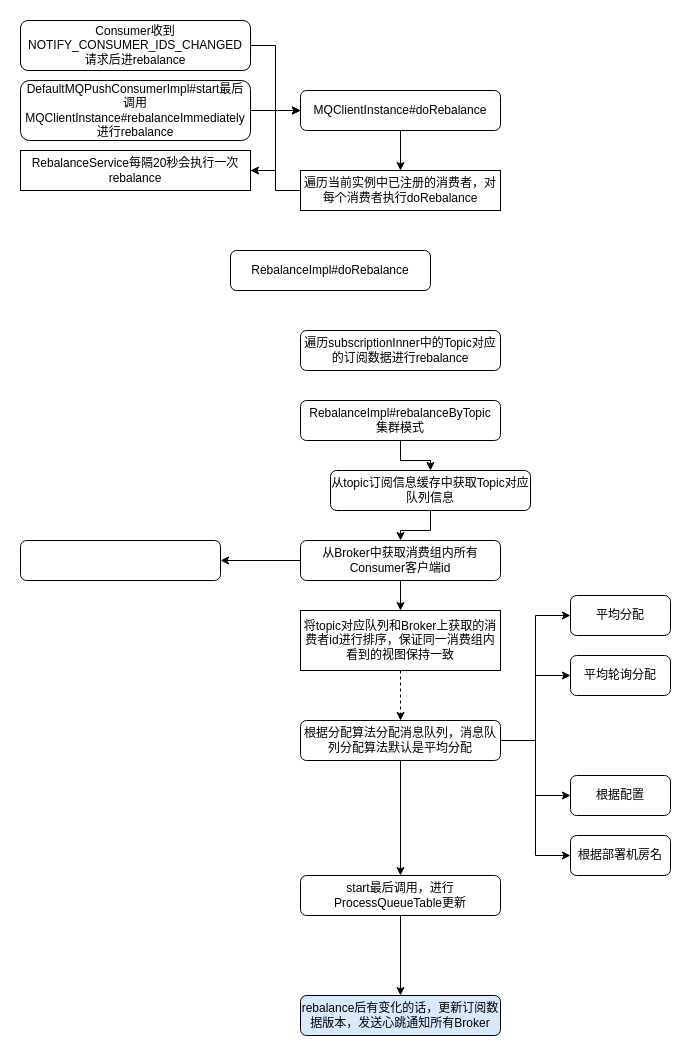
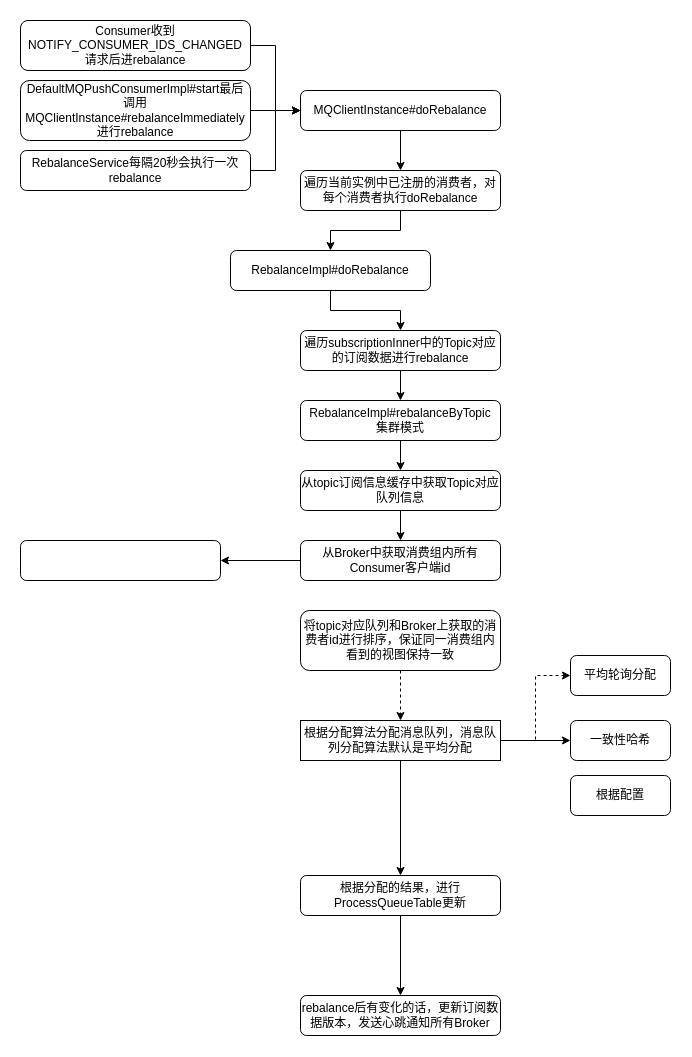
node "RebalanceService每隔20秒会执行一次rebalance": shape rectangle -> rounded rectangle
edge "遍历当前实例中已注册的消费者，对每个消费者执行doRebalance" -> "RebalanceService每隔20秒会执行一次rebalance": now "遍历当前实例中已注册的消费者，对每个消费者执行doRebalance" -> "RebalanceImpl#doRebalance"
node "遍历当前实例中已注册的消费者，对每个消费者执行doRebalance": shape rectangle -> rounded rectangle
edge "RebalanceImpl#doRebalance" -> "遍历subscriptionInner中的Topic对应的订阅数据进行rebalance": added
edge "遍历subscriptionInner中的Topic对应的订阅数据进行rebalance" -> "RebalanceImpl#rebalanceByTopic 集群模式": added
node "从topic订阅信息缓存中获取Topic对应队列信息": moved (431, 491) -> (401, 491)
edge "从Broker中获取消费组内所有Consumer客户端id" -> "将topic对应队列和Broker上获取的消费者id进行排序，保证同一消费组内看到的视图保持一致": removed
node "平均分配": removed
edge "根据分配算法分配消息队列，消息队列分配算法默认是平均分配" -> "平均分配": removed
node "将topic对应队列和Broker上获取的消费者id进行排序，保证同一消费组内看到的视图保持一致": shape rectangle -> rounded rectangle
edge "根据分配算法分配消息队列，消息队列分配算法默认是平均分配" -> "平均轮询分配": style solid -> dashed
node "根据分配算法分配消息队列，消息队列分配算法默认是平均分配": shape rounded rectangle -> rectangle
edge "根据分配算法分配消息队列，消息队列分配算法默认是平均分配" -> "一致性哈希": added
node "一致性哈希": added
edge "根据分配算法分配消息队列，消息队列分配算法默认是平均分配" -> "根据配置": removed
edge "根据分配算法分配消息队列，消息队列分配算法默认是平均分配" -> "根据部署机房名": removed
node "根据部署机房名": removed
node "start最后调用，进行ProcessQueueTable更新": label "start最后调用，进行ProcessQueueTable更新" -> "根据分配的结果，进行ProcessQueueTable更新"
node "rebalance后有变化的话，更新订阅数据版本，发送心跳通知所有Broker": fillcolor #dae8fc -> #ffffff
